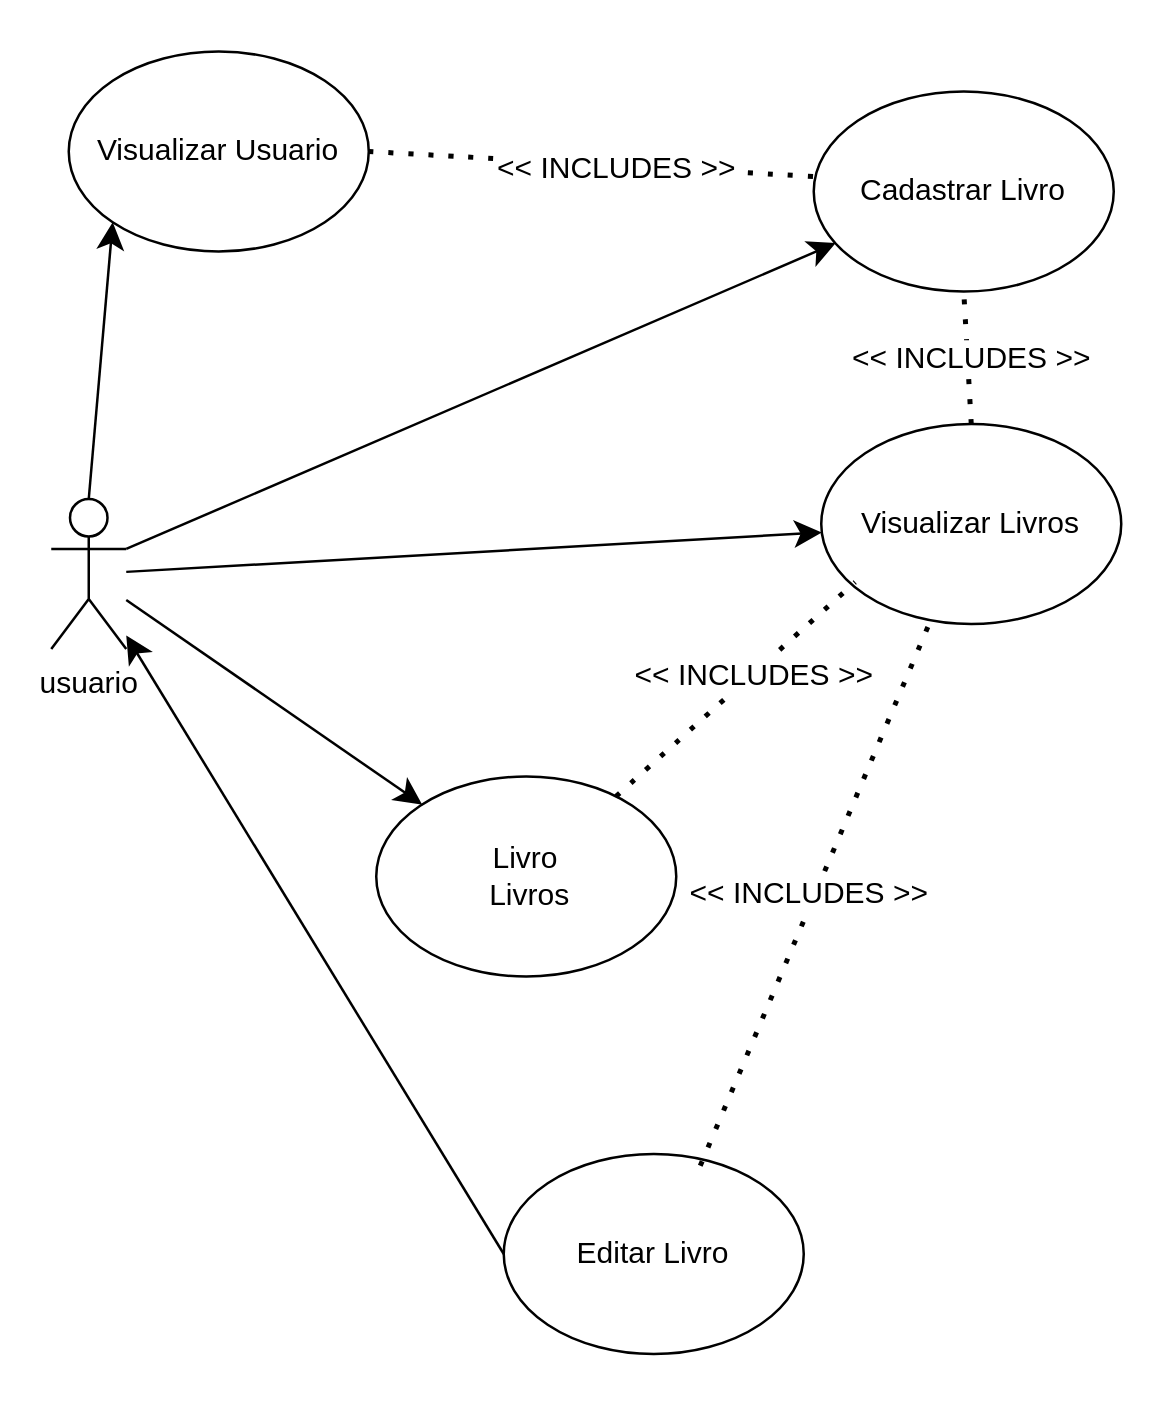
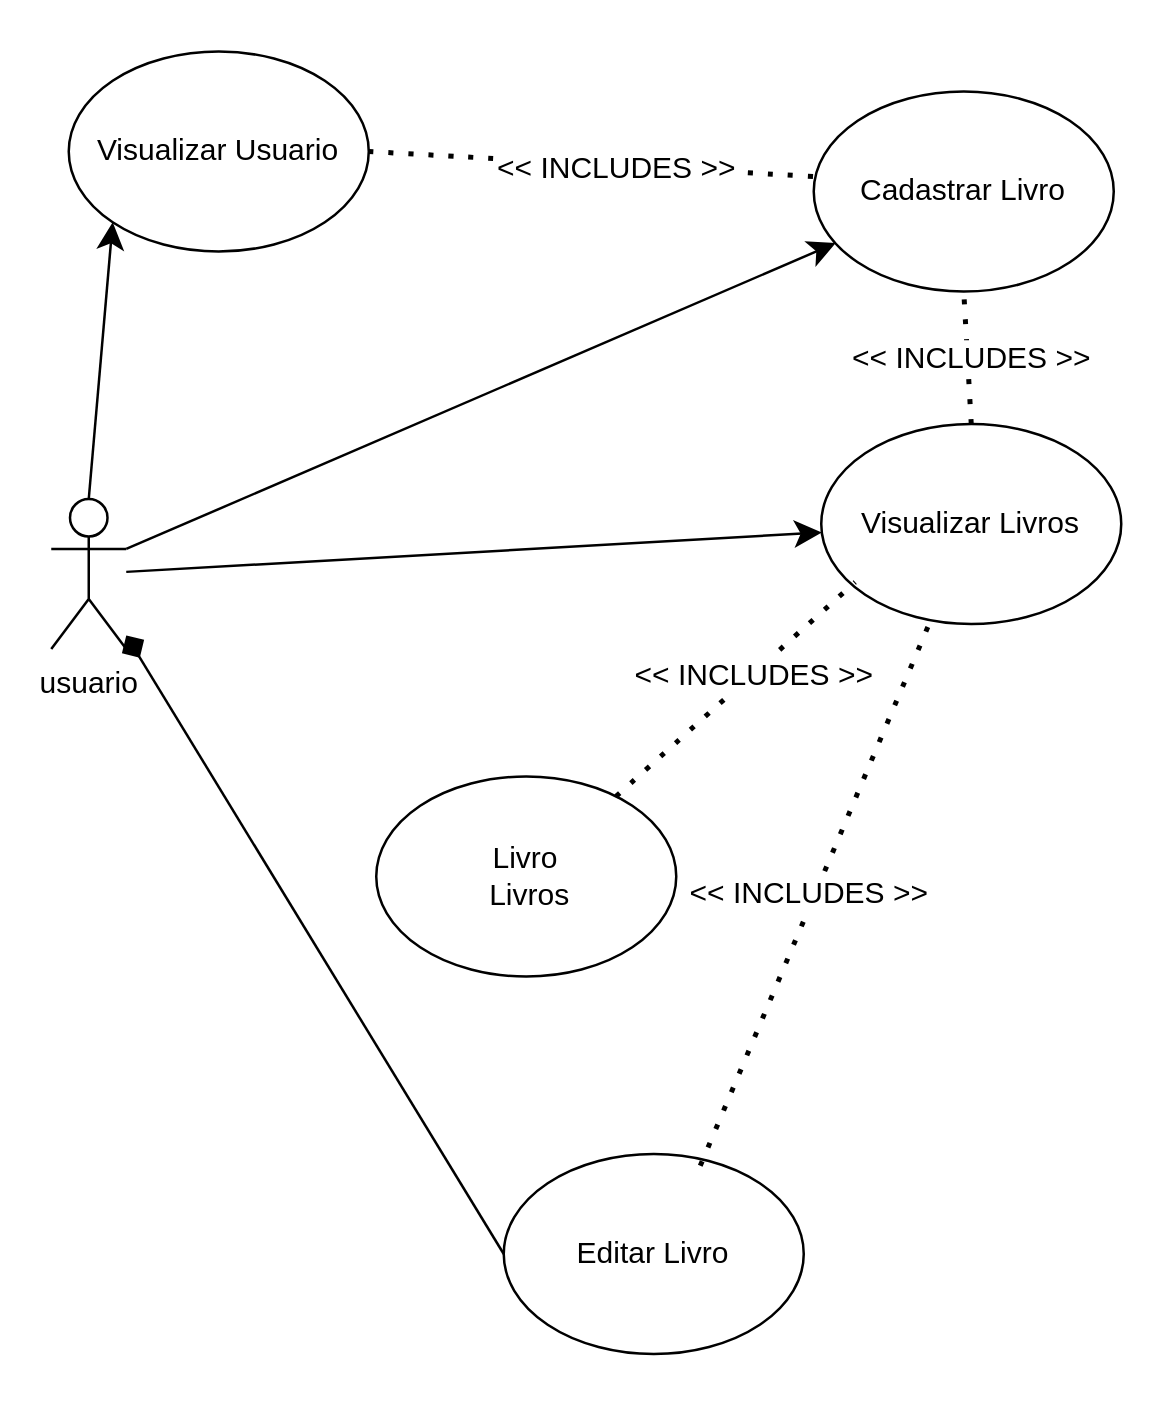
edge "Editar Livro" -> "usuario": arrowhead classic -> diamond
edge "usuario" -> "Livro Livros": removed
